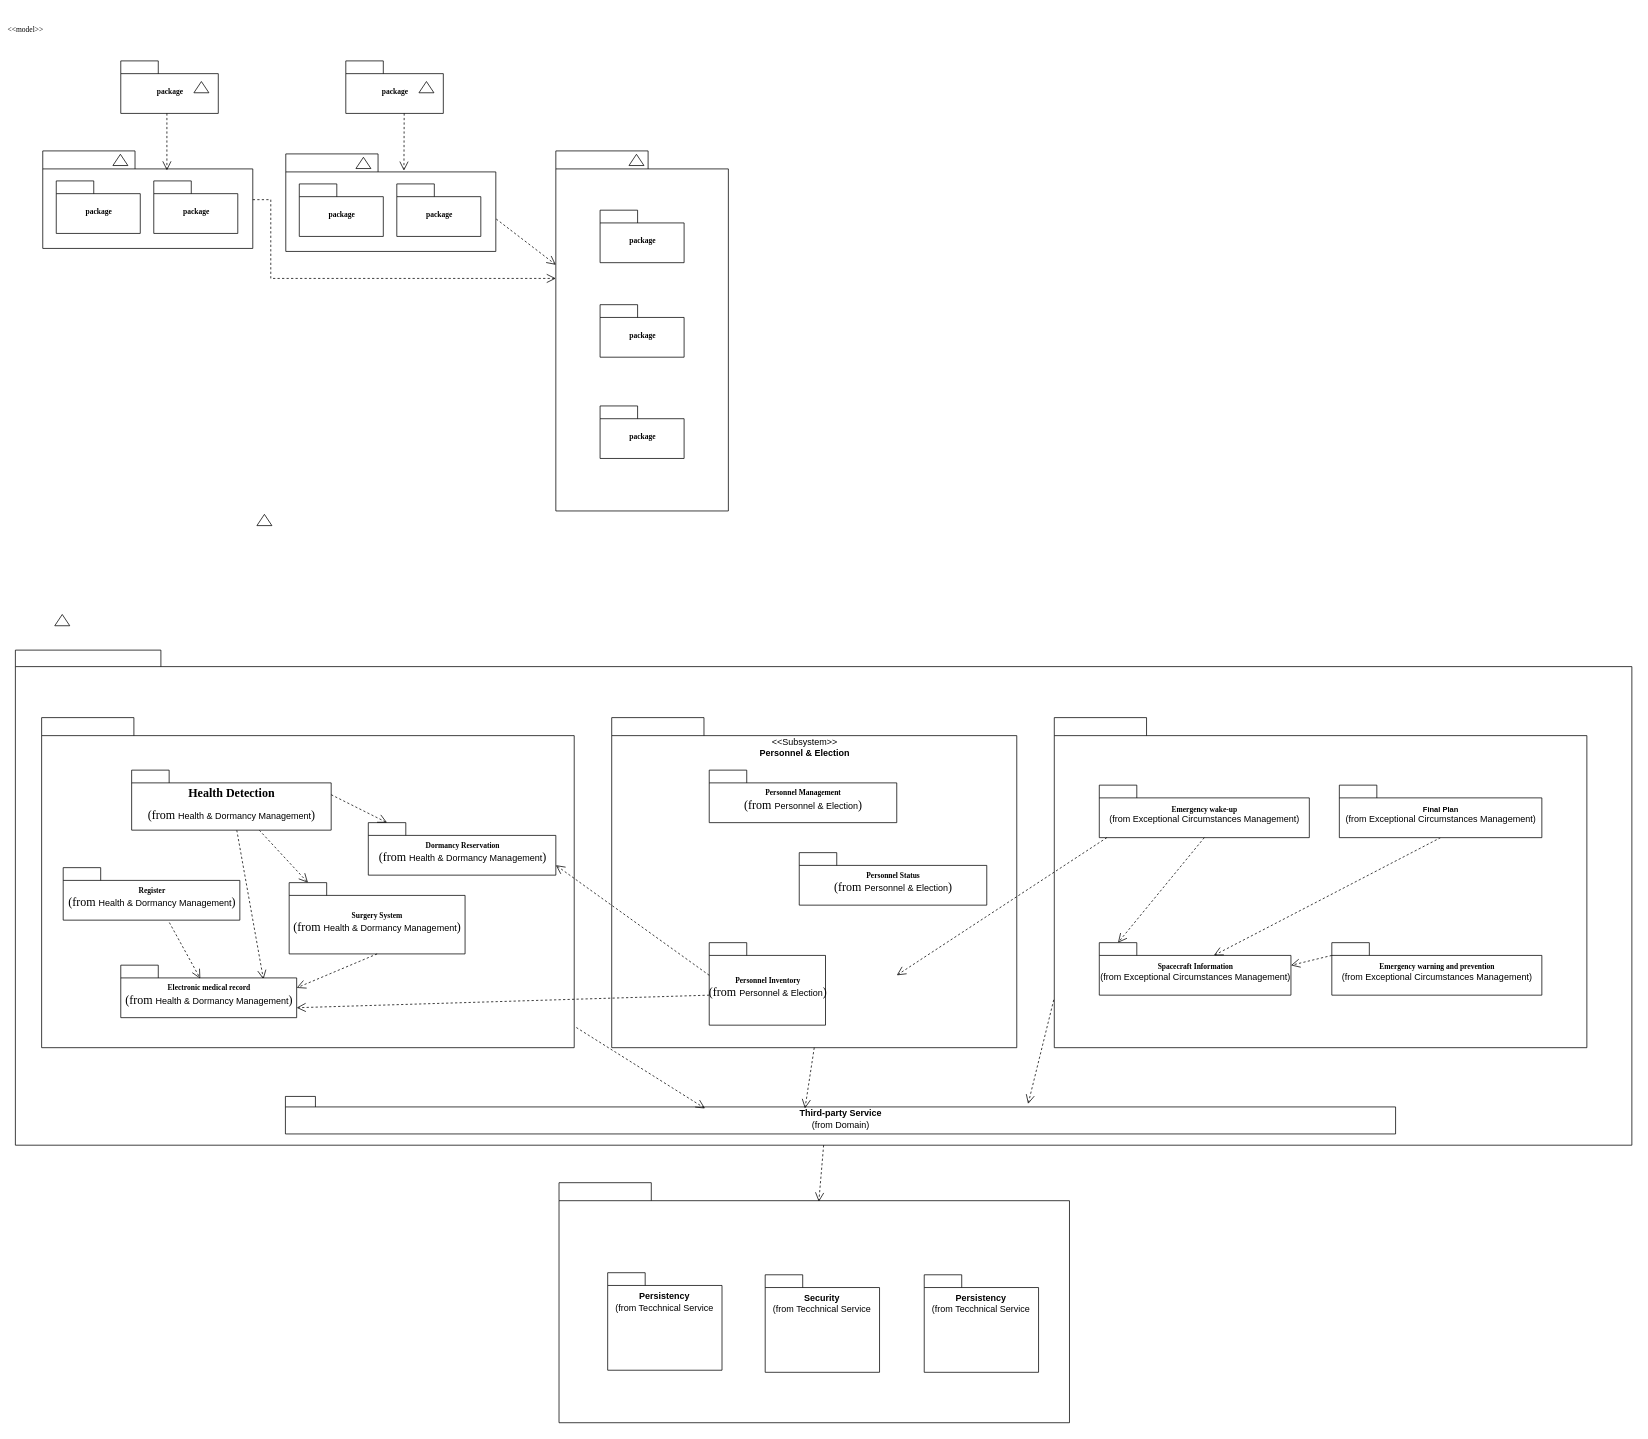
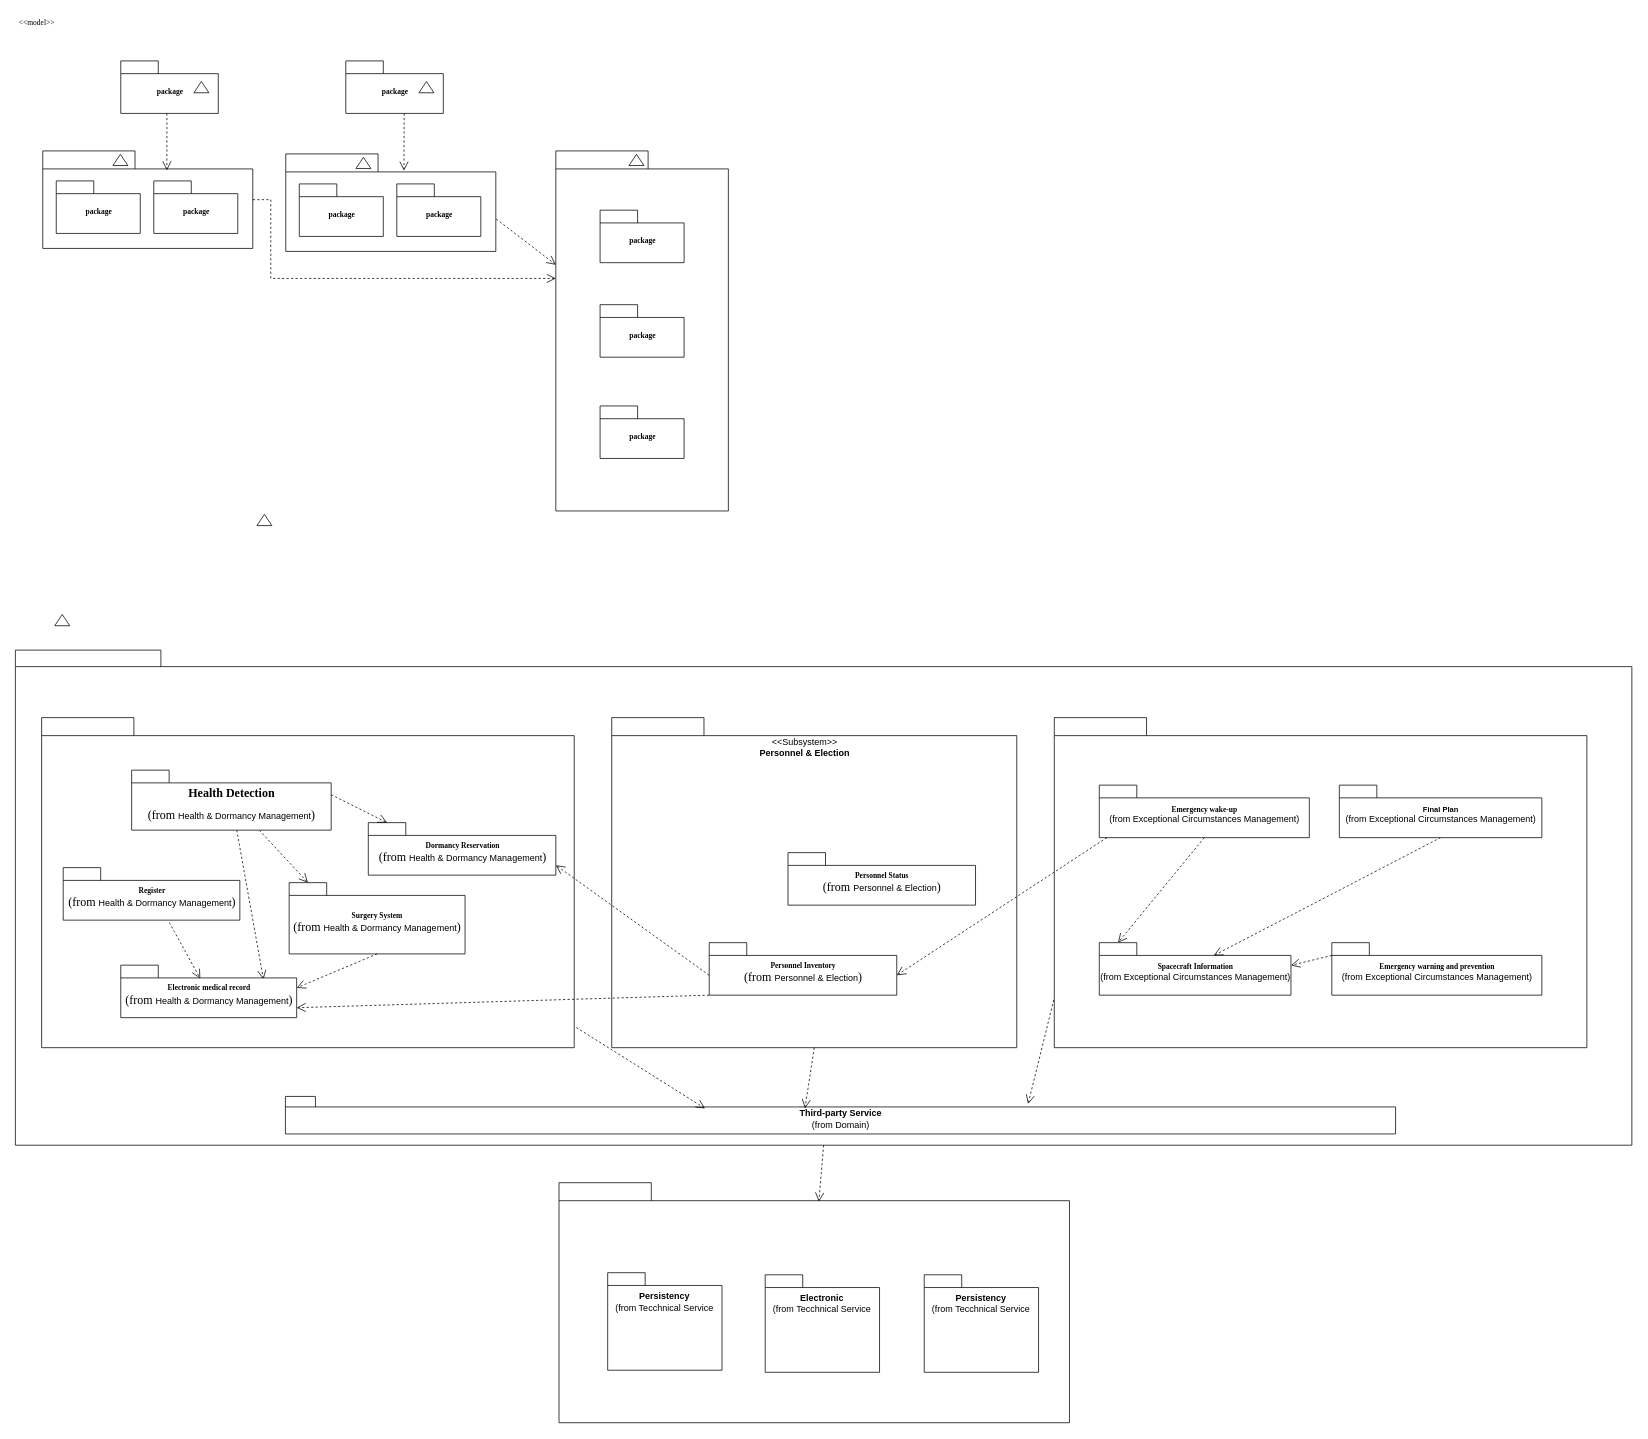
node "<<model>>": moved (55, 31) -> (66, 23)
node "Personnel Management (from Personnel & Election)": removed
node "Personnel Status (from Personnel & Election)": moved (893, 879) -> (882, 879)
node "Personnel Inventory (from Personnel & Election)": size 116x83 -> 188x53
node "Security (from Tecchnical Service": label "Security (from Tecchnical Service" -> "Electronic (from Tecchnical Service"
